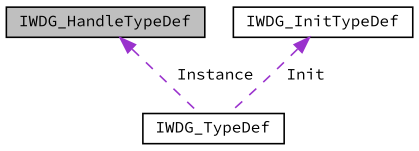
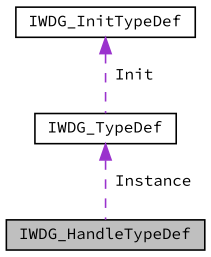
edge "IWDG_TypeDef" -> "IWDG_HandleTypeDef": reversed
